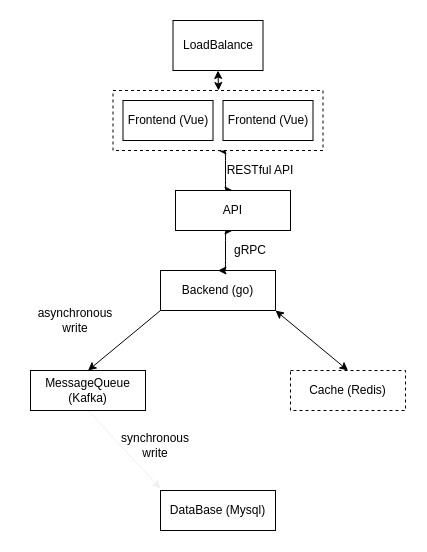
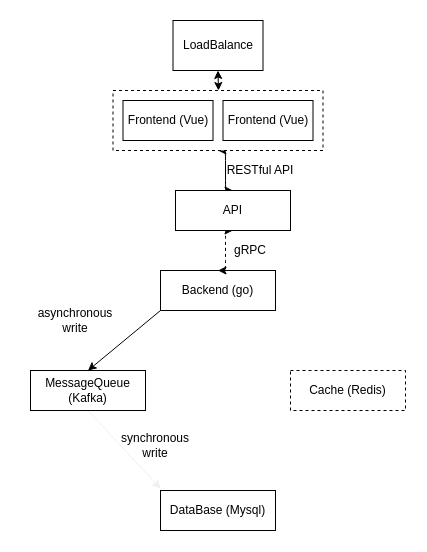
edge "API" -- "Backend (go)": style solid -> dashed
edge "Backend (go)" -- "Cache (Redis)": removed
